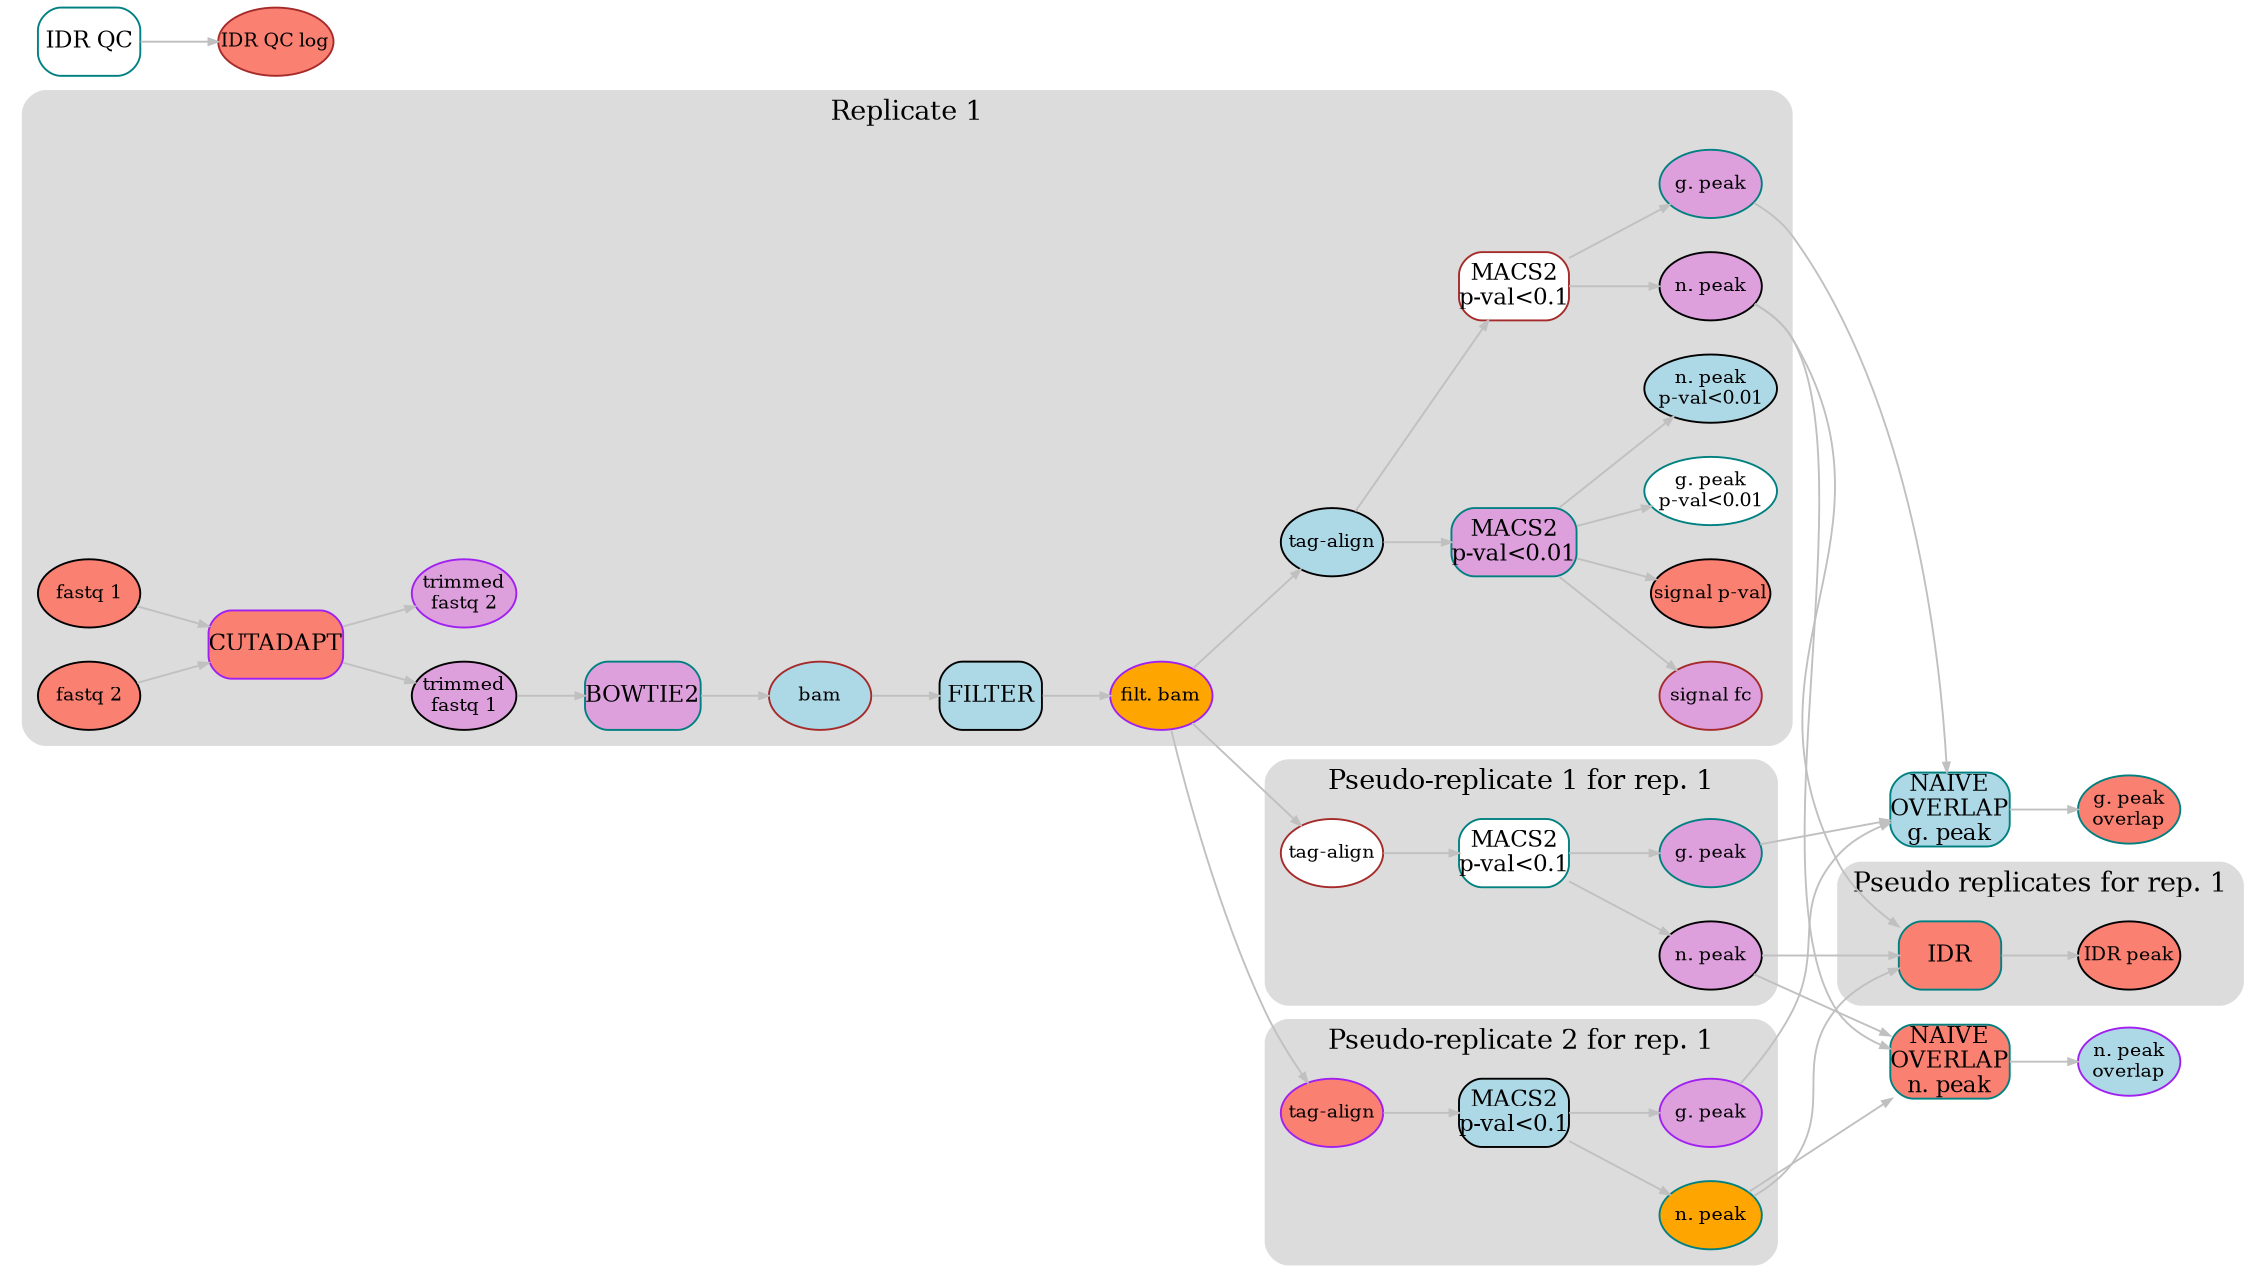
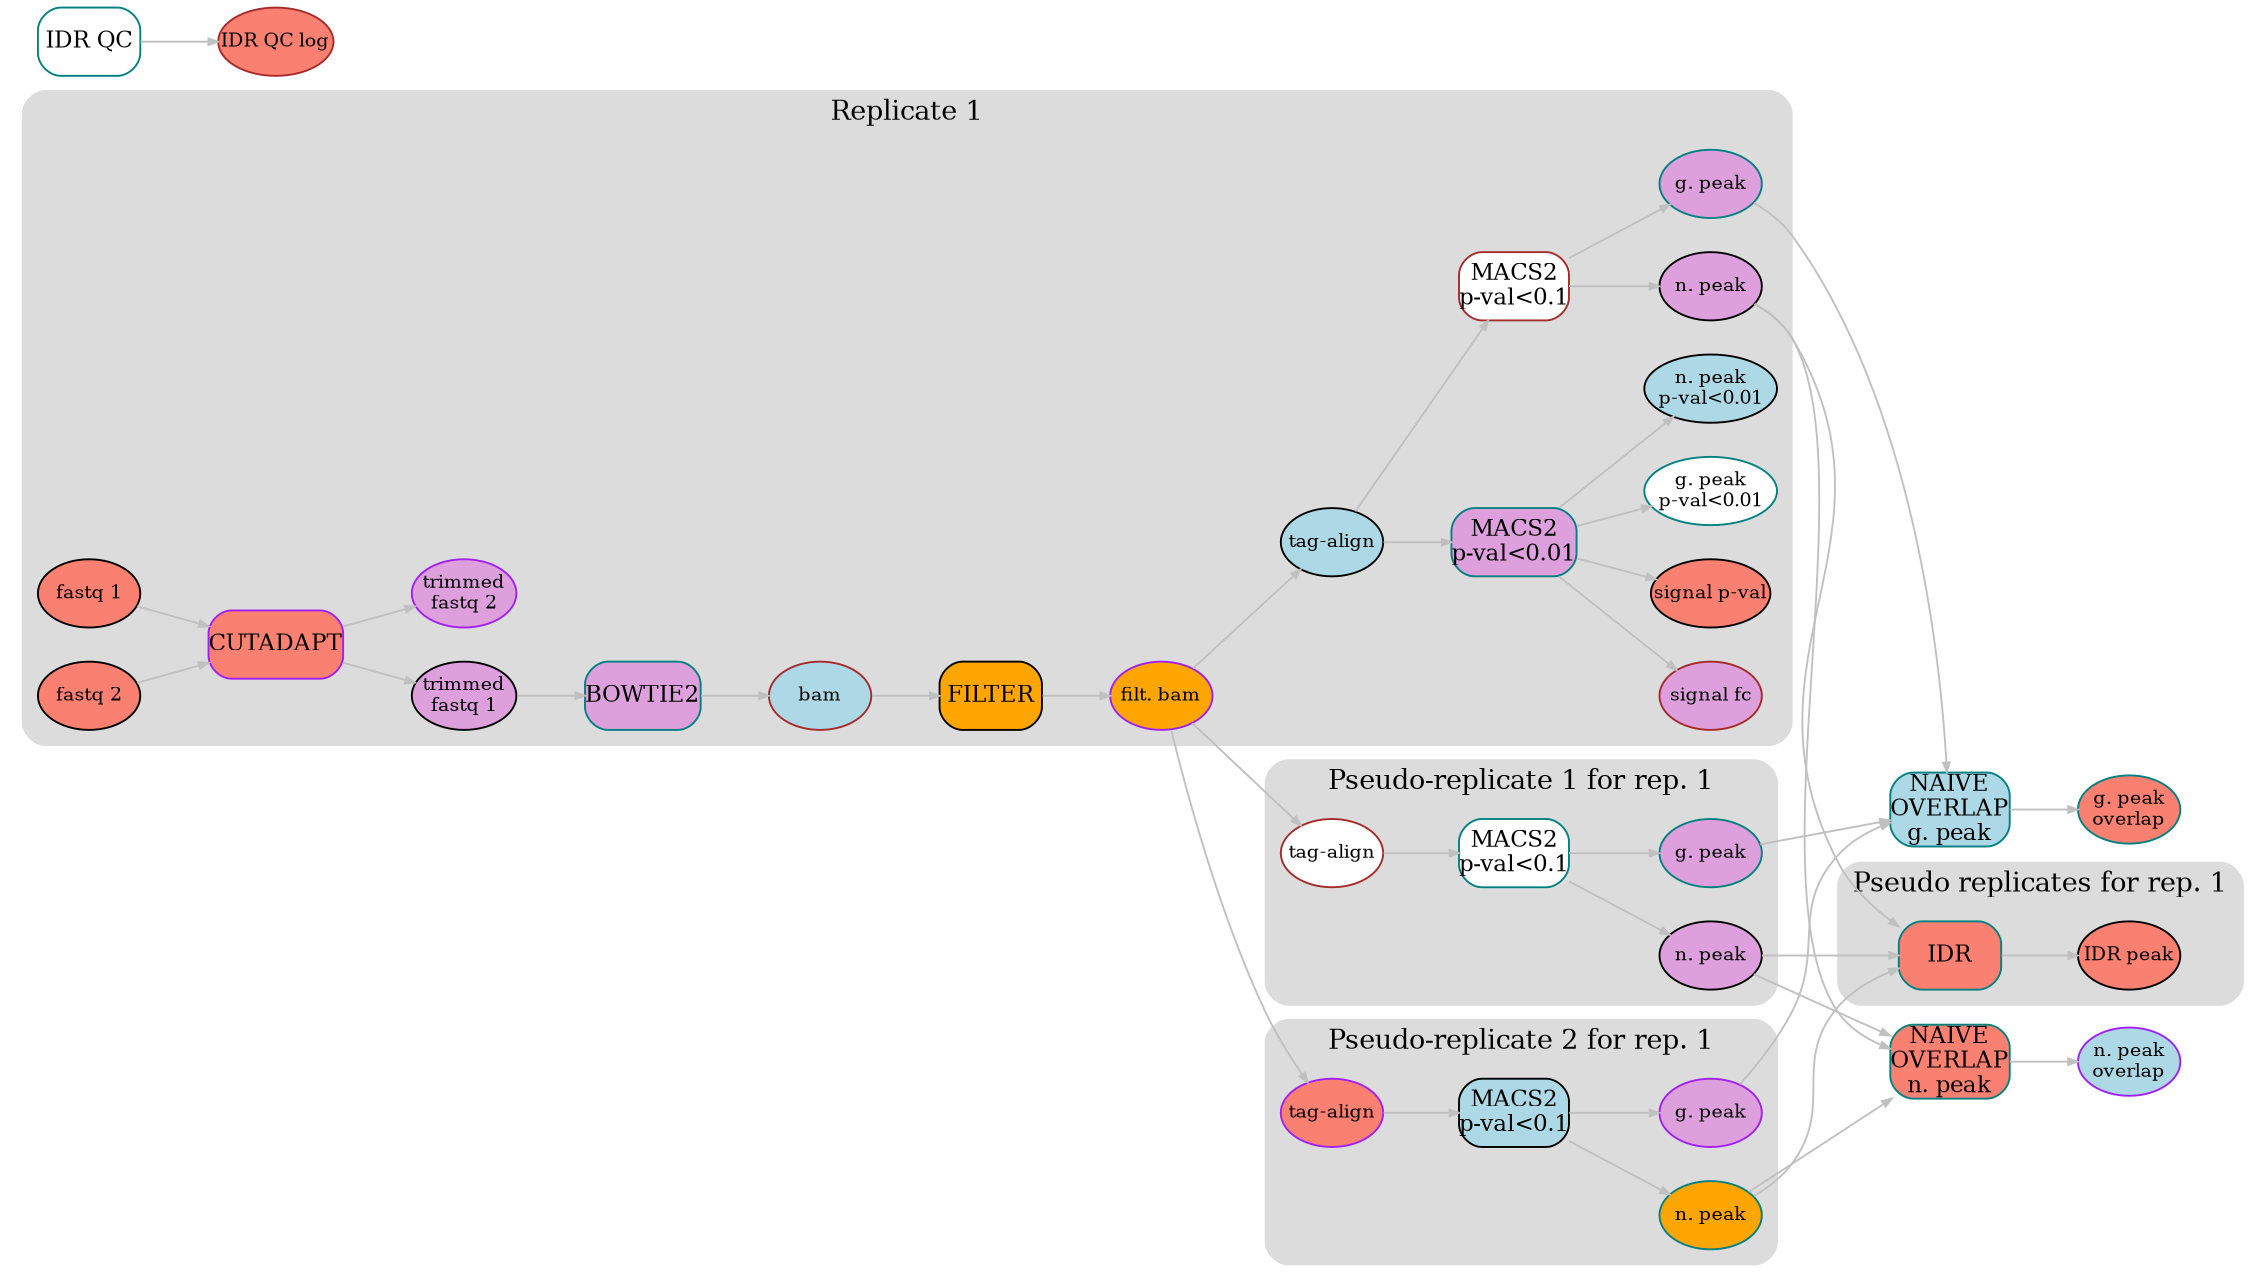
node "FILTER": fillcolor lightblue -> orange
